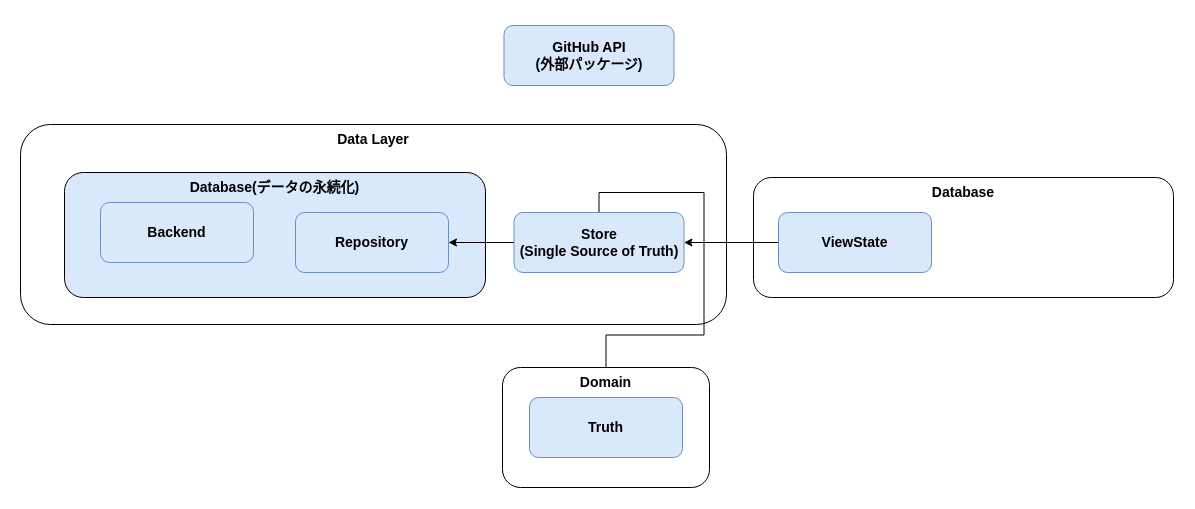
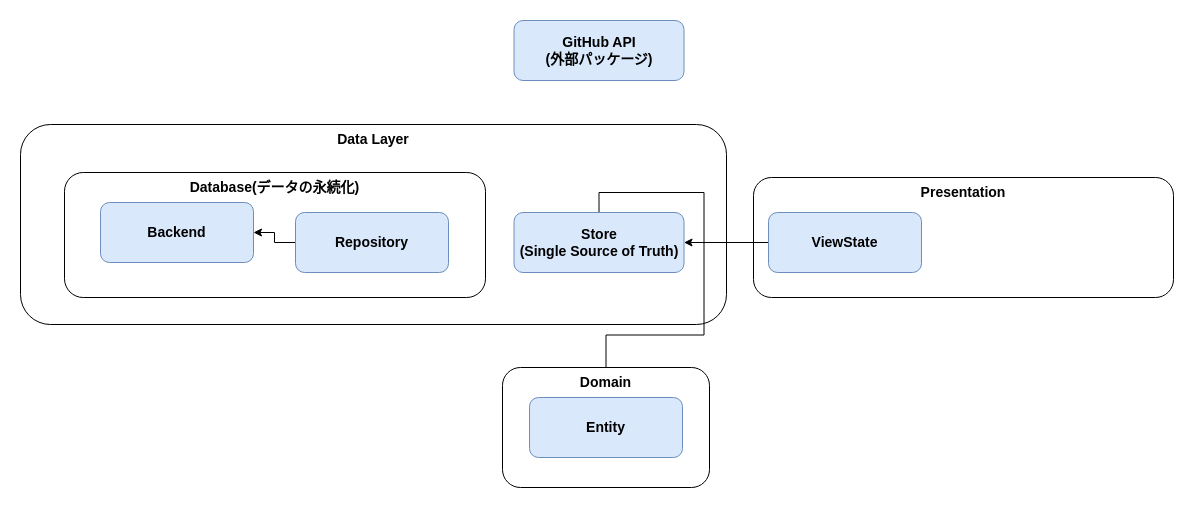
node "GitHub API (外部パッケージ)": moved (589, 56) -> (599, 51)
node "Database": label "Database" -> "Presentation"
node "Database(データの永続化)": fillcolor #dae8fc -> #ffffff
edge "Repository" -> "Backend": added
edge "Store (Single Source of Truth)" -> "Repository": removed
node "ViewState": moved (855, 243) -> (845, 243)
node "Truth": label "Truth" -> "Entity"
